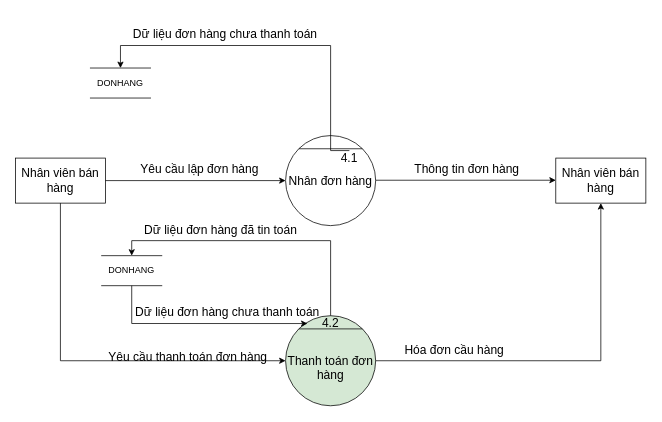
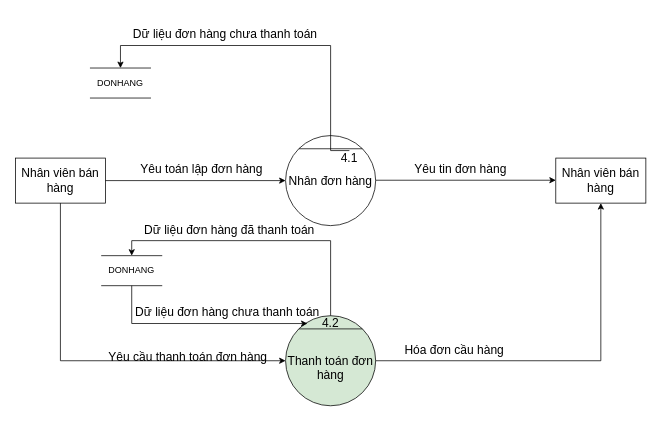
node "Yêu cầu lập đơn hàng": label "Yêu cầu lập đơn hàng" -> "Yêu toán lập đơn hàng"
node "Thông tin đơn hàng": label "Thông tin đơn hàng" -> "Yêu tin đơn hàng"
node "Dữ liệu đơn hàng đã tin toán": label "Dữ liệu đơn hàng đã tin toán" -> "Dữ liệu đơn hàng đã thanh toán"
